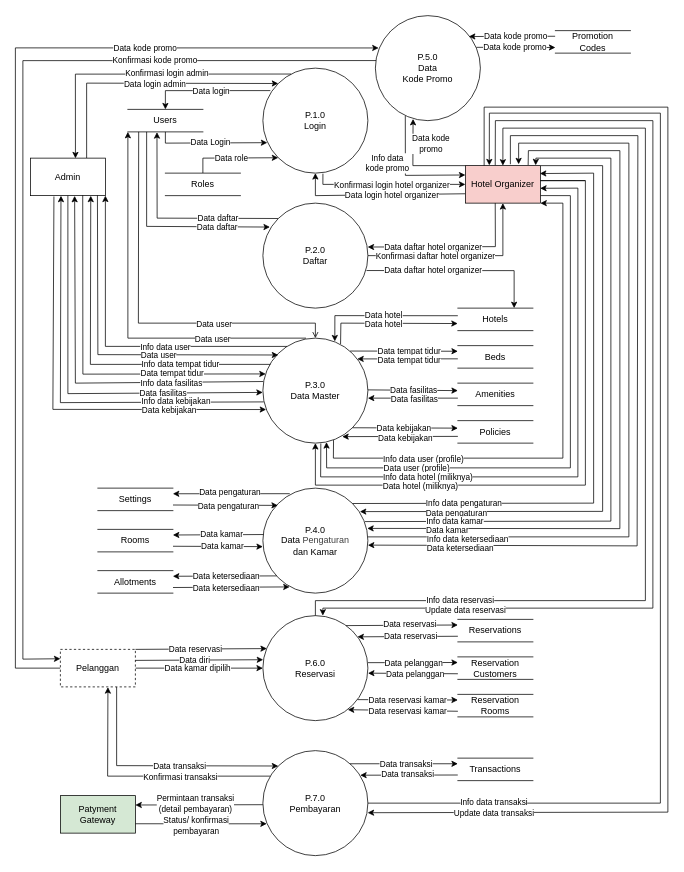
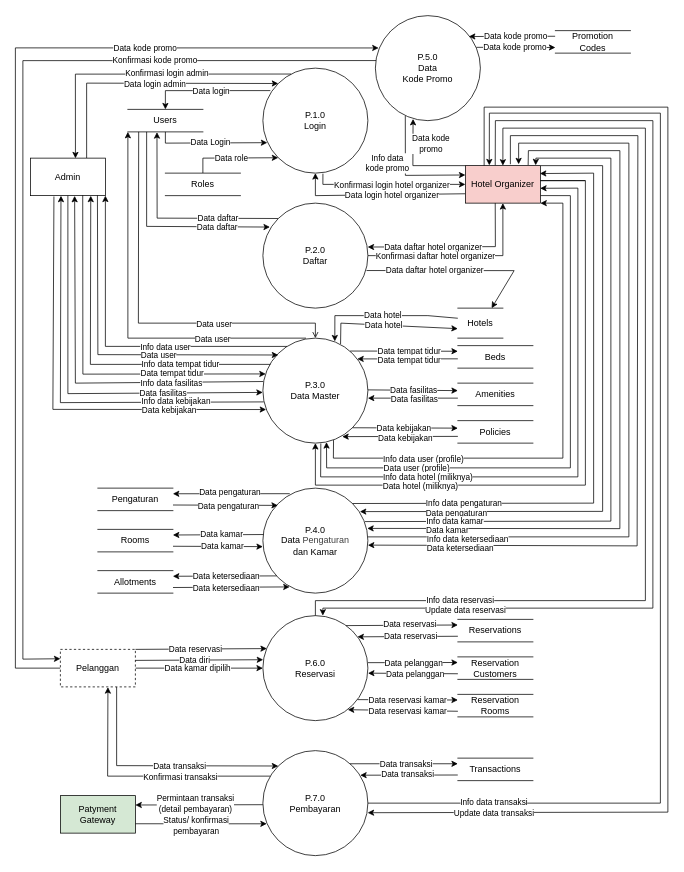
node "Hotels": size 75x23 -> 45x30
node "Settings": label "Settings" -> "Pengaturan"
